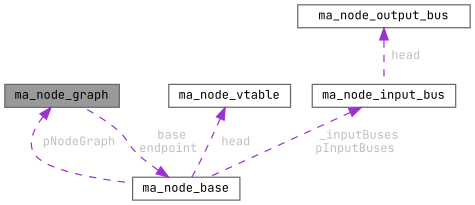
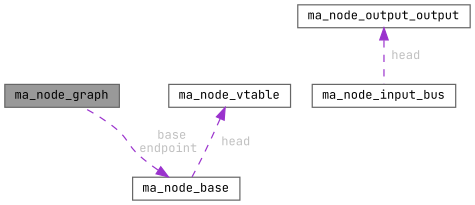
node "ma_node_output_bus": label "ma_node_output_bus" -> "ma_node_output_output"
edge "ma_node_base" -> "ma_node_input_bus": removed, label "_inputBuses pInputBuses"
edge "ma_node_base" -> "ma_node_graph": removed, label "pNodeGraph"
